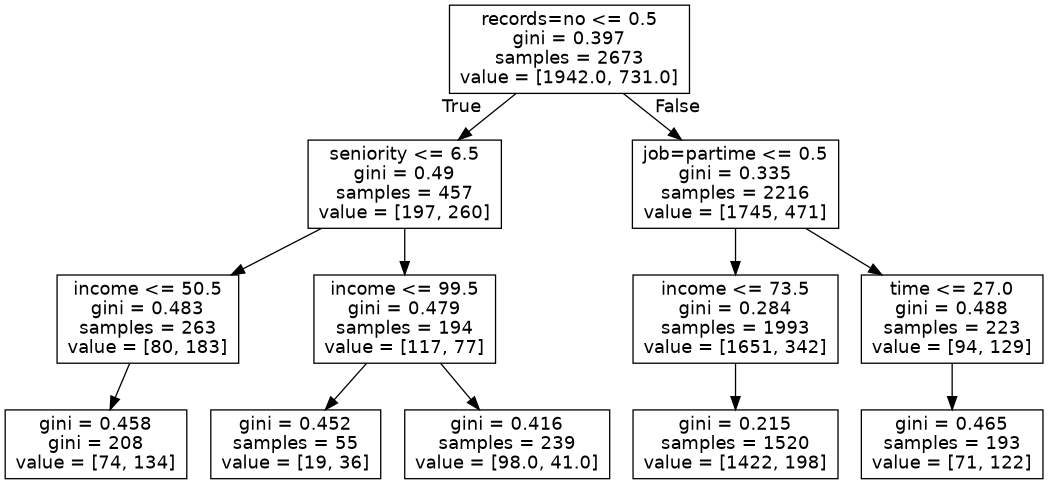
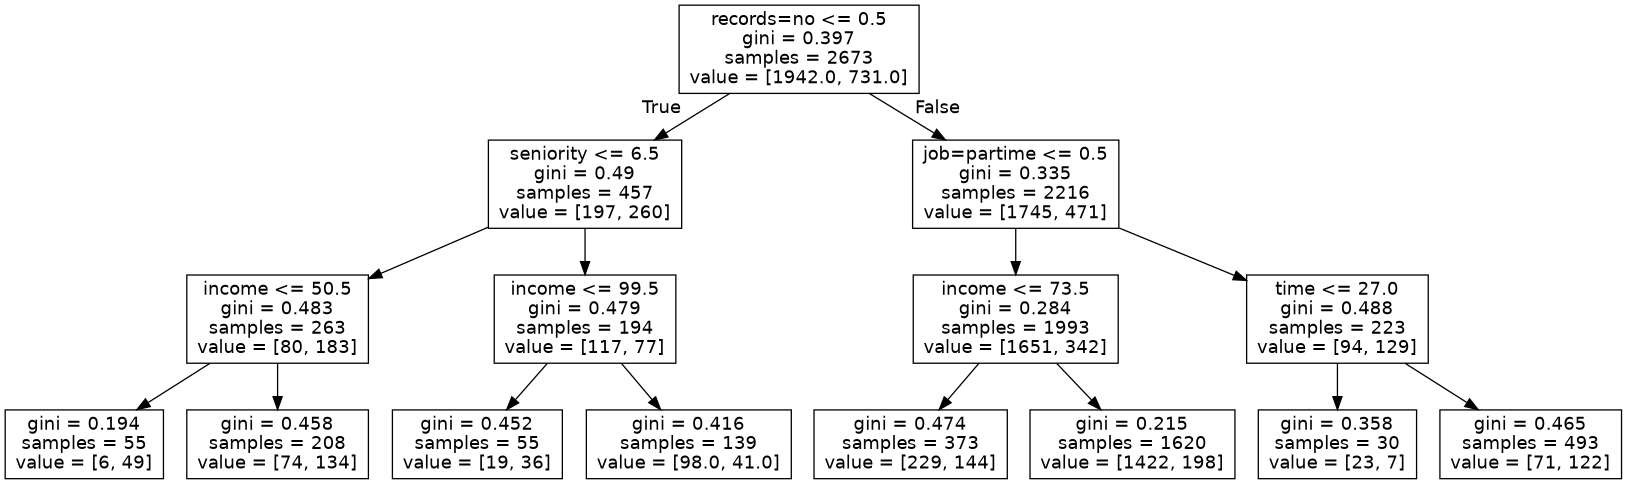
node "gini = 0.194 samples = 55 value = [6, 49]": added
node "gini = 0.458 gini = 208 value = [74, 134]": label "gini = 0.458 gini = 208 value = [74, 134]" -> "gini = 0.458 samples = 208 value = [74, 134]"
node "gini = 0.416 samples = 239 value = [98.0, 41.0]": label "gini = 0.416 samples = 239 value = [98.0, 41.0]" -> "gini = 0.416 samples = 139 value = [98.0, 41.0]"
node "gini = 0.215 samples = 1520 value = [1422, 198]": label "gini = 0.215 samples = 1520 value = [1422, 198]" -> "gini = 0.215 samples = 1620 value = [1422, 198]"
node "gini = 0.474 samples = 373 value = [229, 144]": added
node "gini = 0.465 samples = 193 value = [71, 122]": label "gini = 0.465 samples = 193 value = [71, 122]" -> "gini = 0.465 samples = 493 value = [71, 122]"
node "gini = 0.358 samples = 30 value = [23, 7]": added
